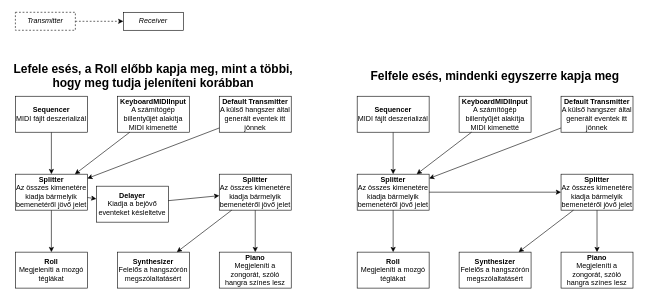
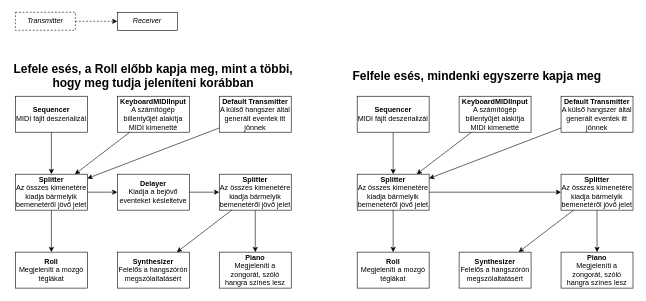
node "Receiver": moved (153, 21) -> (147, 21)
node "Felfele esés, mindenki egyszerre kapja meg": moved (495, 75) -> (477, 75)
node "Delayer Kiadja a bejövő eventeket késleltetve": moved (132, 204) -> (153, 192)
